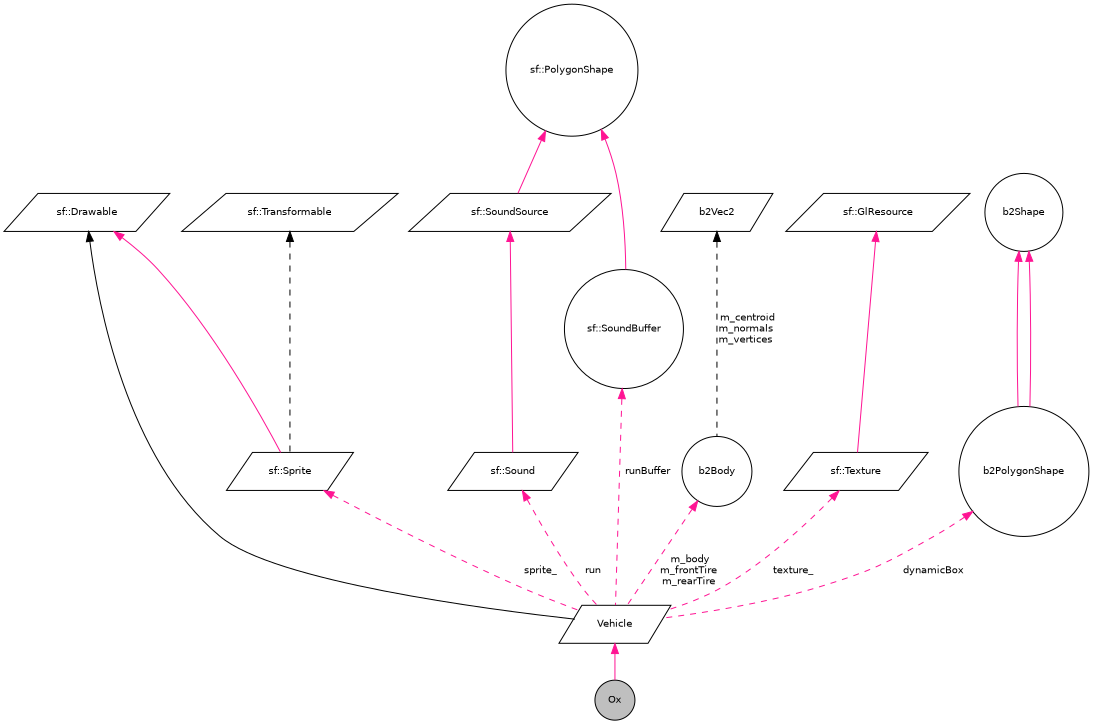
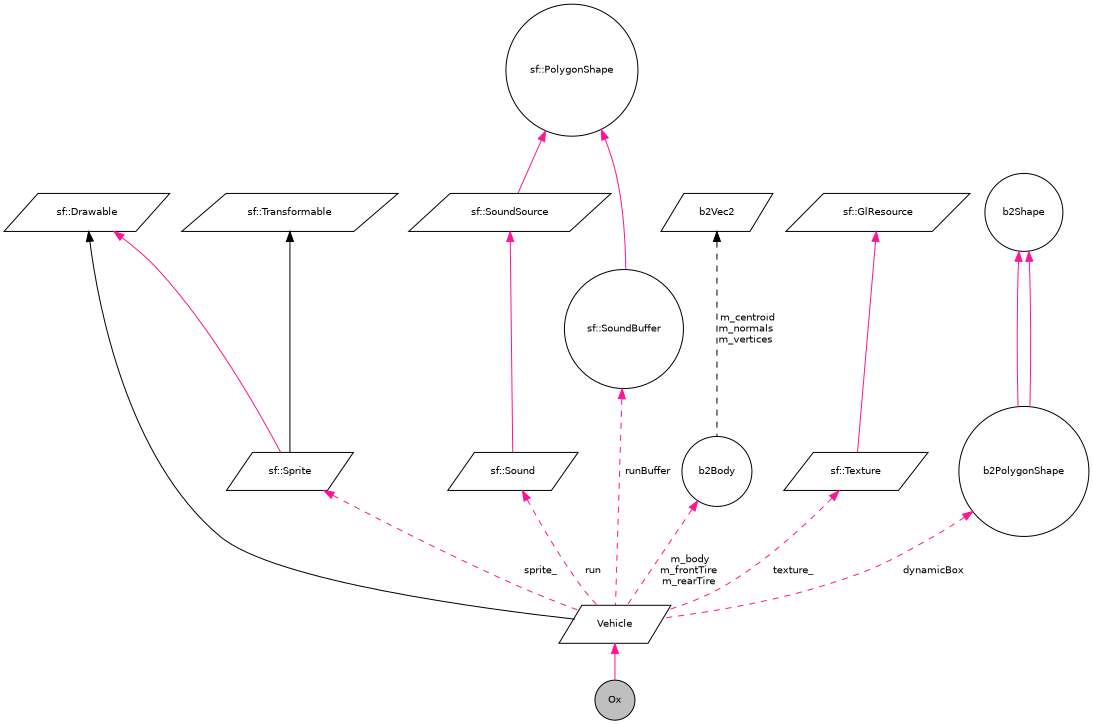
edge "sf::Sprite" -> "sf::Transformable": style dashed -> solid
